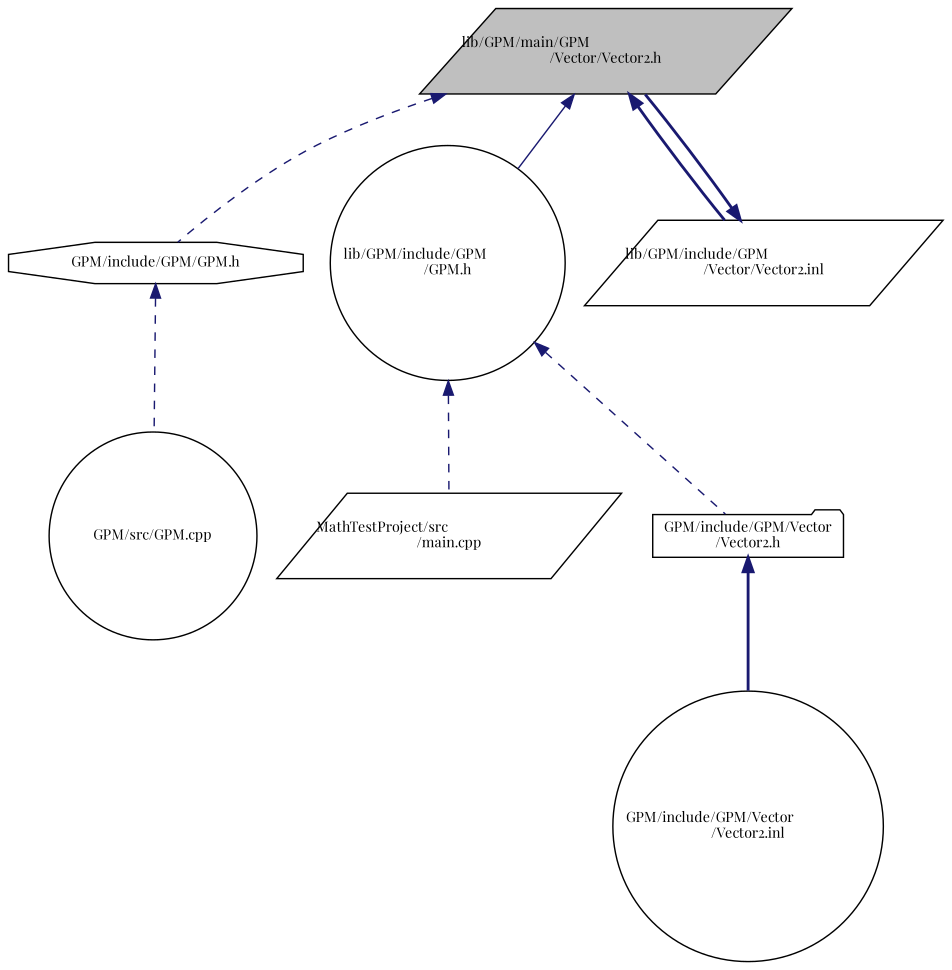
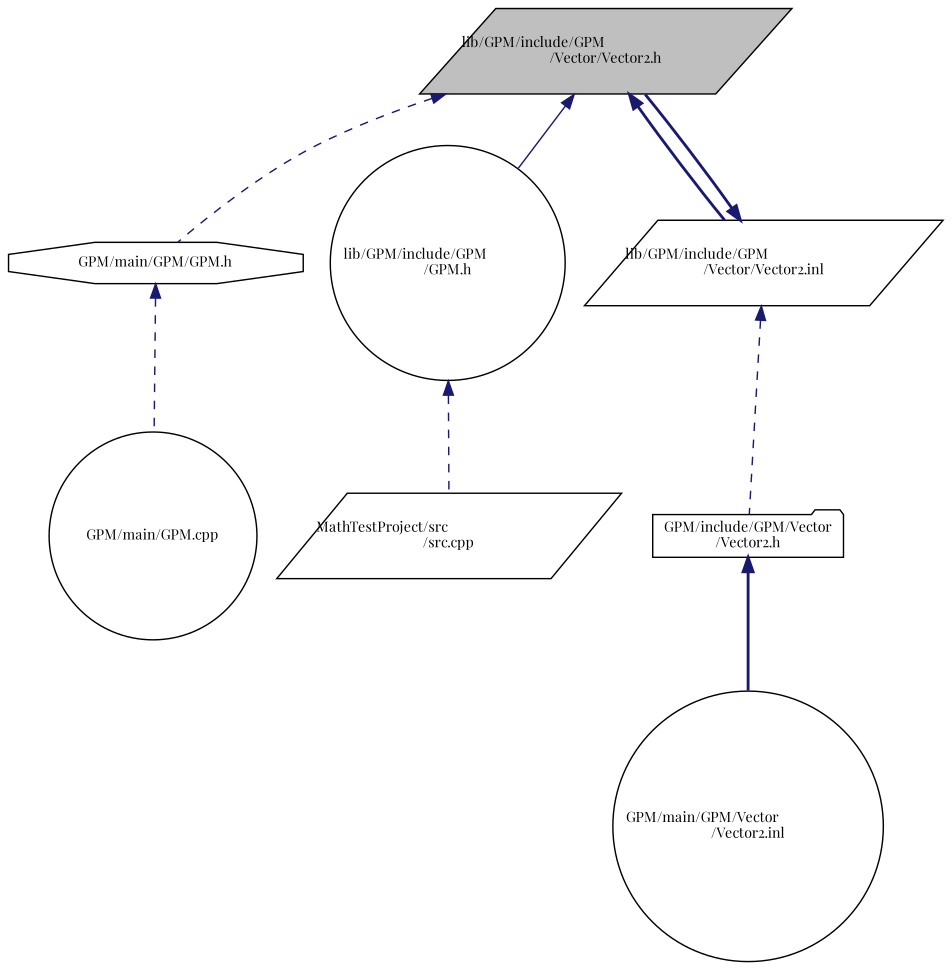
node "lib/GPM/main/GPM /Vector/Vector2.h": label "lib/GPM/main/GPM /Vector/Vector2.h" -> "lib/GPM/include/GPM /Vector/Vector2.h"
node "GPM/include/GPM/GPM.h": label "GPM/include/GPM/GPM.h" -> "GPM/main/GPM/GPM.h"
edge "GPM/include/GPM/Vector /Vector2.h" -> "lib/GPM/include/GPM /GPM.h": now "GPM/include/GPM/Vector /Vector2.h" -> "lib/GPM/include/GPM /Vector/Vector2.inl"
node "GPM/src/GPM.cpp": label "GPM/src/GPM.cpp" -> "GPM/main/GPM.cpp"
node "MathTestProject/src /main.cpp": label "MathTestProject/src /main.cpp" -> "MathTestProject/src /src.cpp"
node "GPM/include/GPM/Vector /Vector2.inl": label "GPM/include/GPM/Vector /Vector2.inl" -> "GPM/main/GPM/Vector /Vector2.inl"
